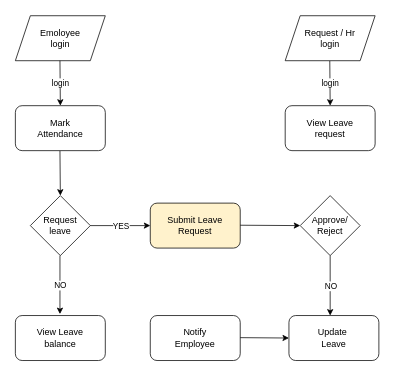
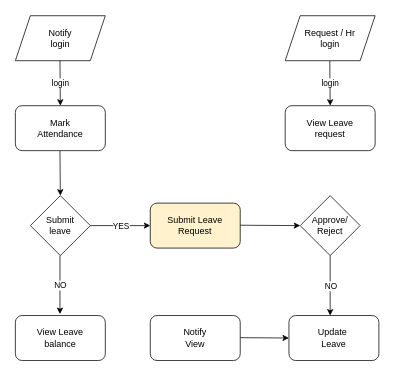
node "Emoloyee login": label "Emoloyee login" -> "Notify login"
node "Request leave": label "Request leave" -> "Submit leave"
node "Notify Employee": label "Notify Employee" -> "Notify View"
